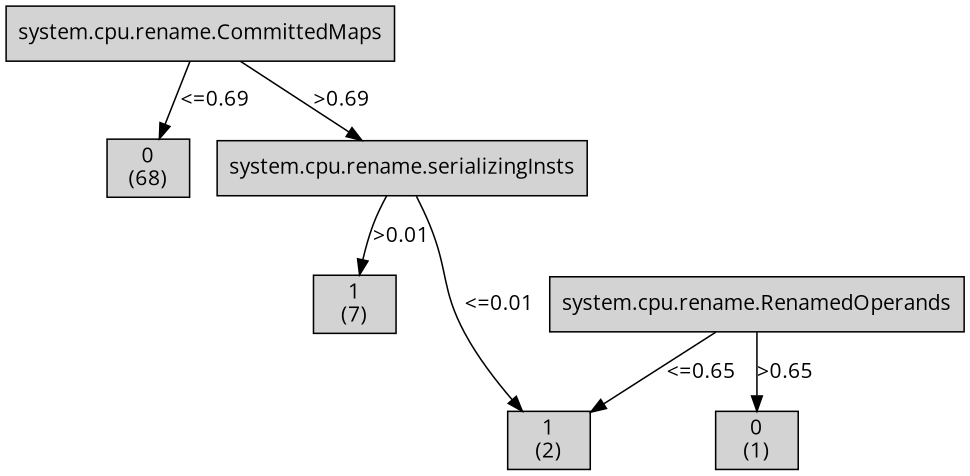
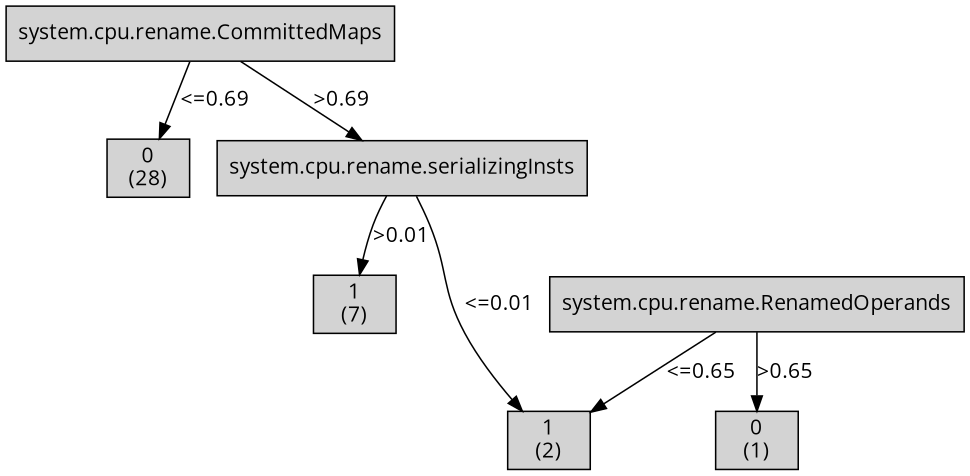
node "0 (68)": label "0 (68)" -> "0 (28)"
